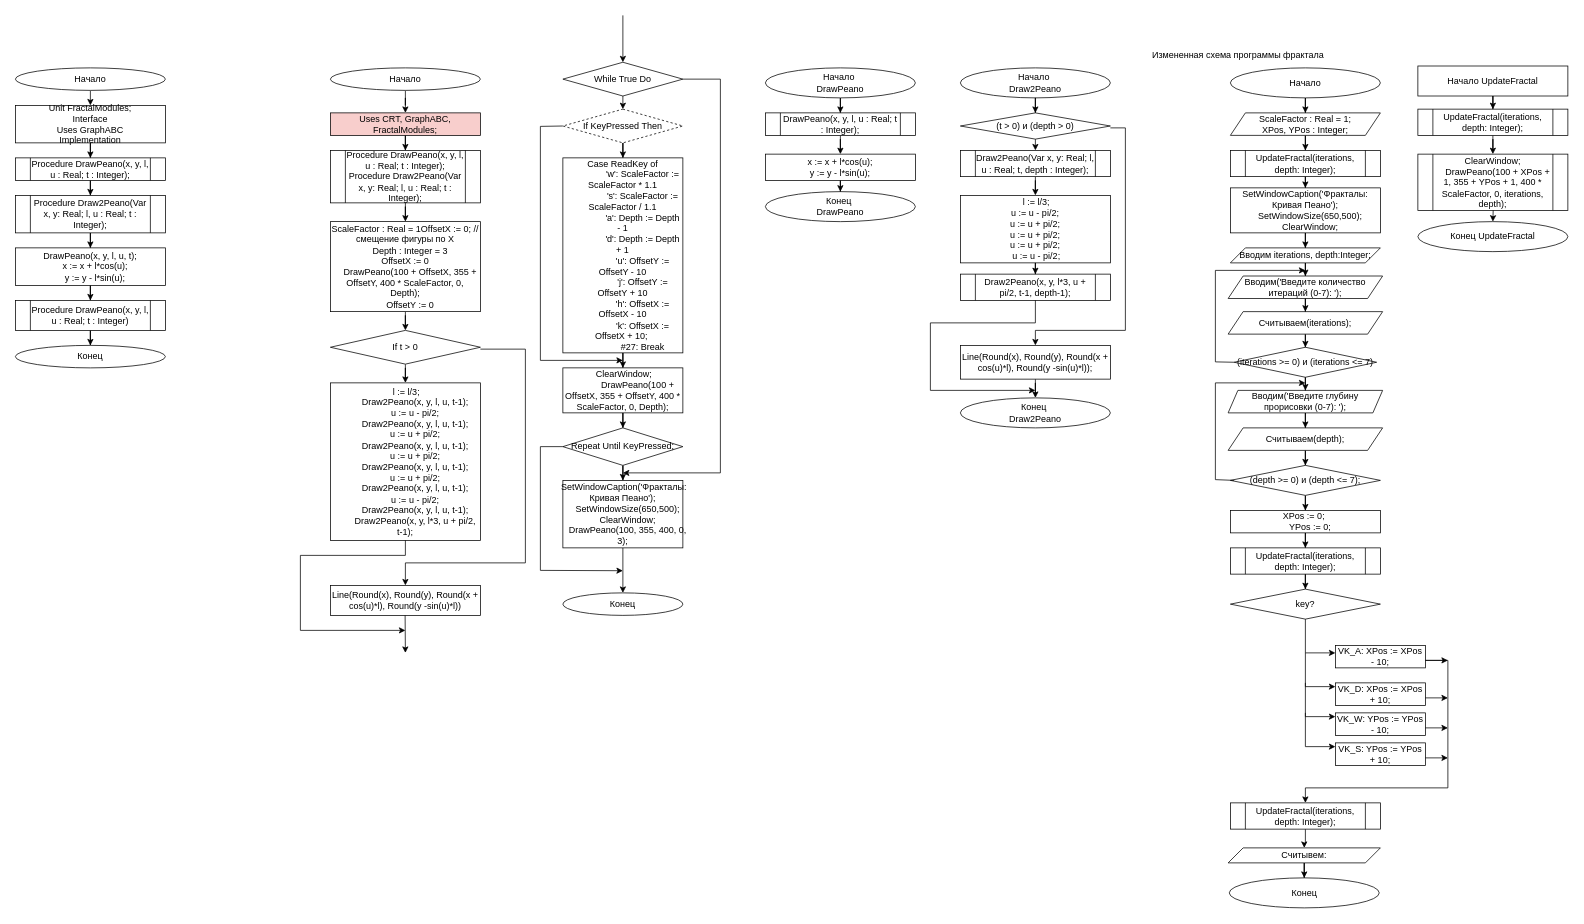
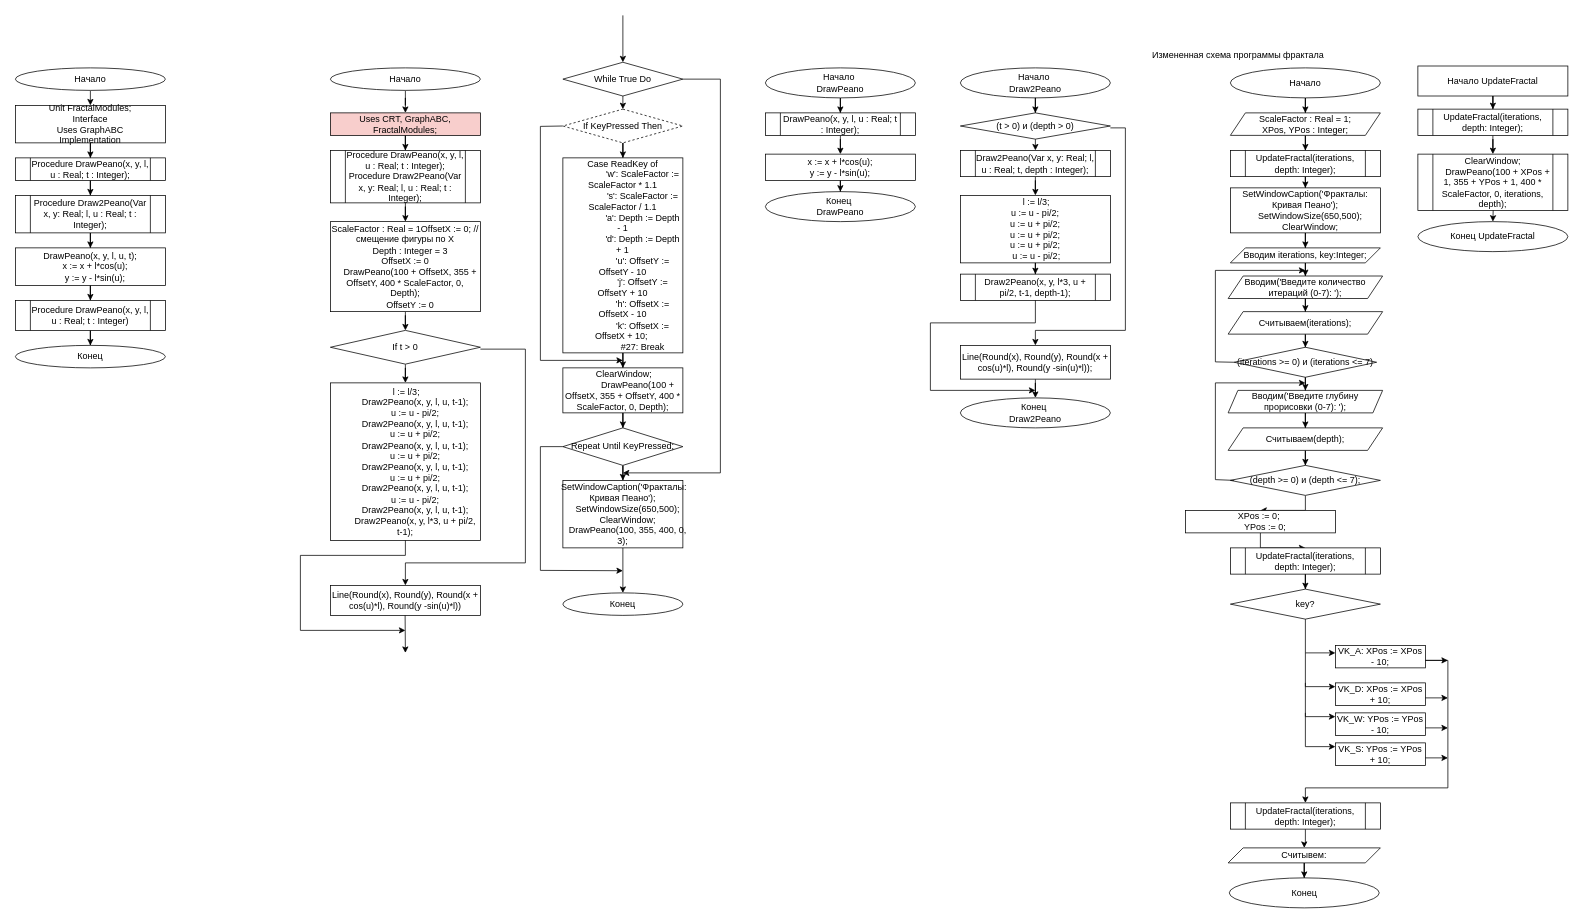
node "Вводим iterations, depth:Integer;": label "Вводим iterations, depth:Integer;" -> "Вводим iterations, key:Integer;"
node "XPos := 0; YPos := 0;": moved (1305, 522) -> (1260, 522)
